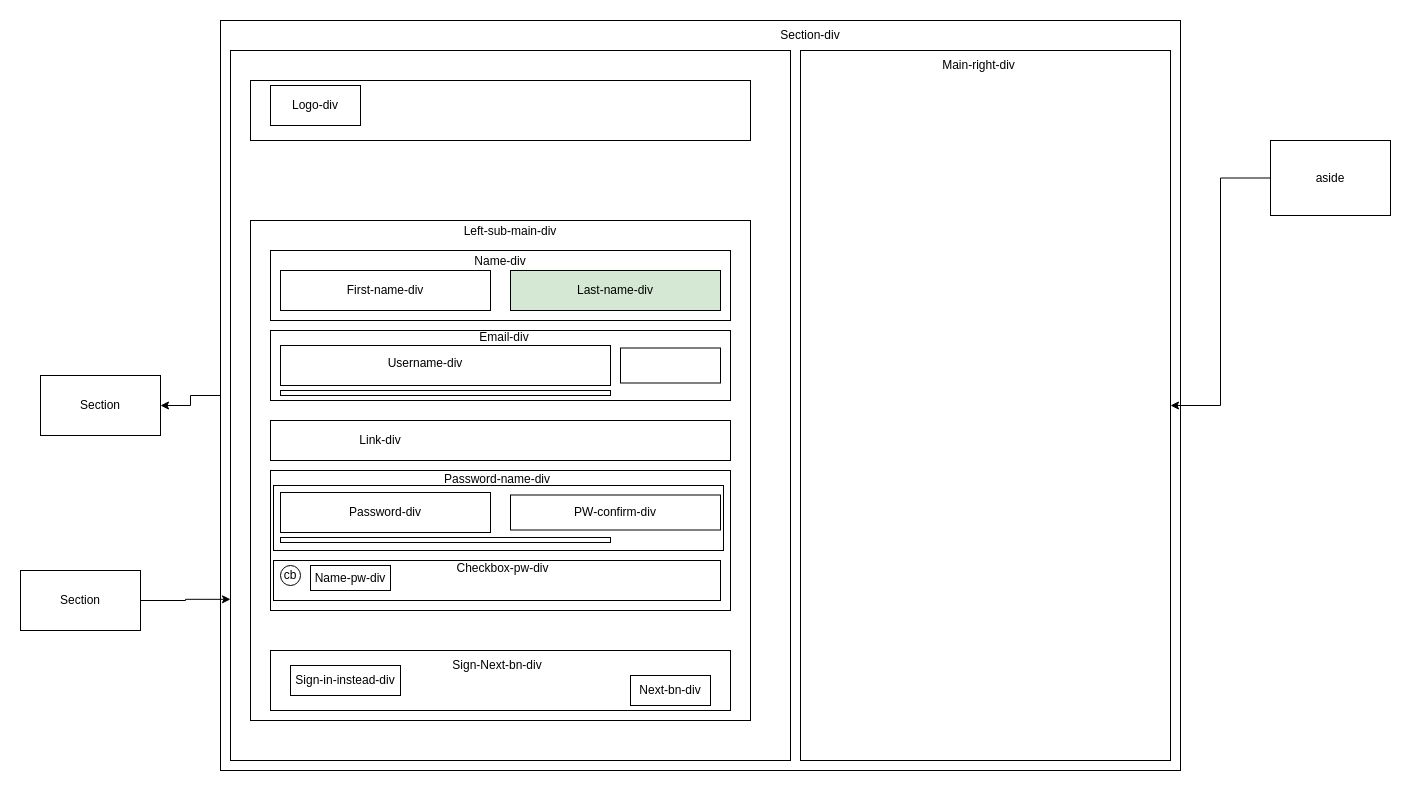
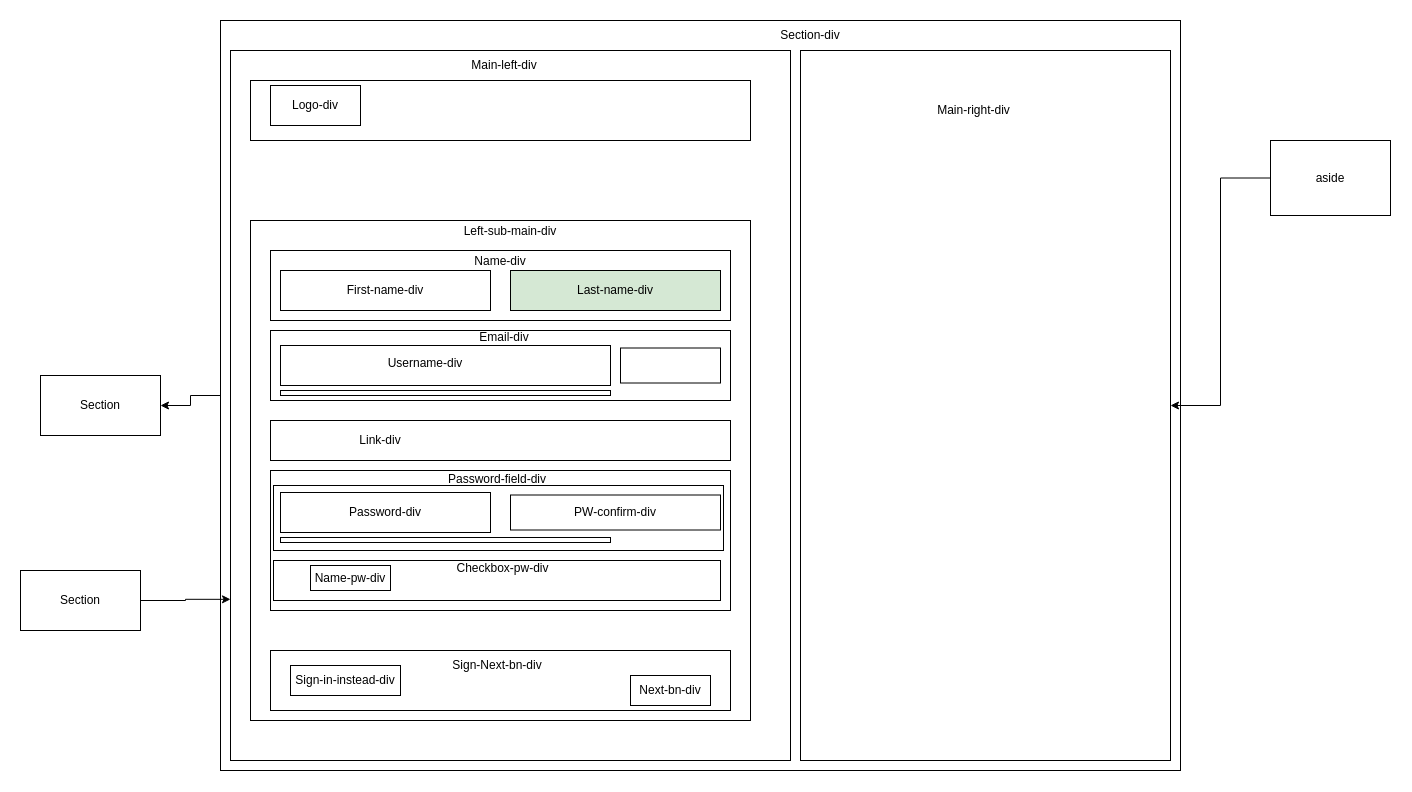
node "Main-left-div": added
node "Main-right-div": moved (979, 66) -> (974, 111)
node "Password-name-div": label "Password-name-div" -> "Password-field-div"
node "cb": removed
